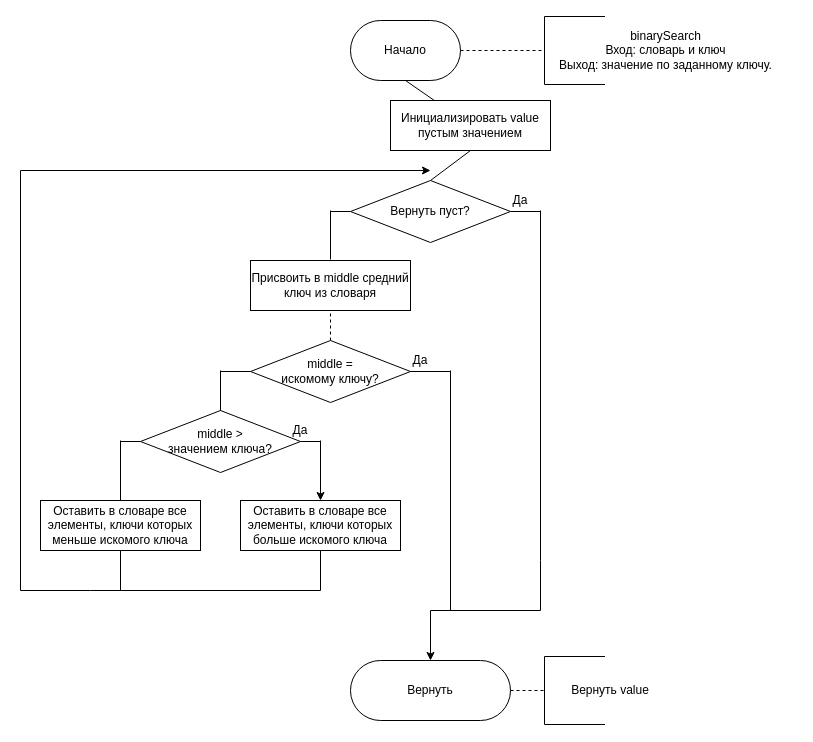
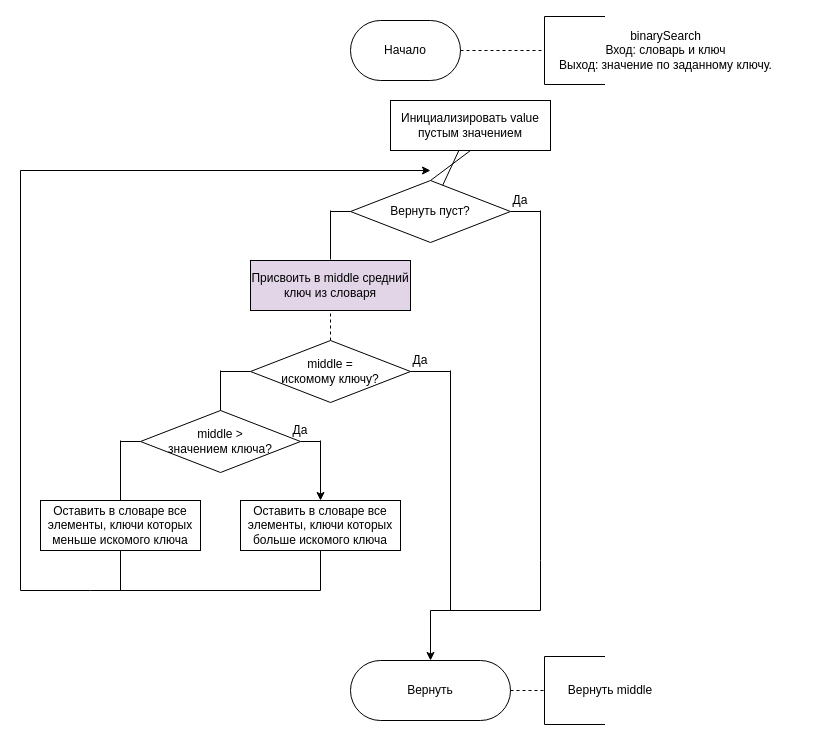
edge "Начало" -- "Инициализировать value пустым значением": now "Вернуть пуст?" -- "Инициализировать value пустым значением"
node "Присвоить в middle средний ключ из словаря": fillcolor #ffffff -> #e1d5e7
node "Вернуть value": label "Вернуть value" -> "Вернуть middle"
